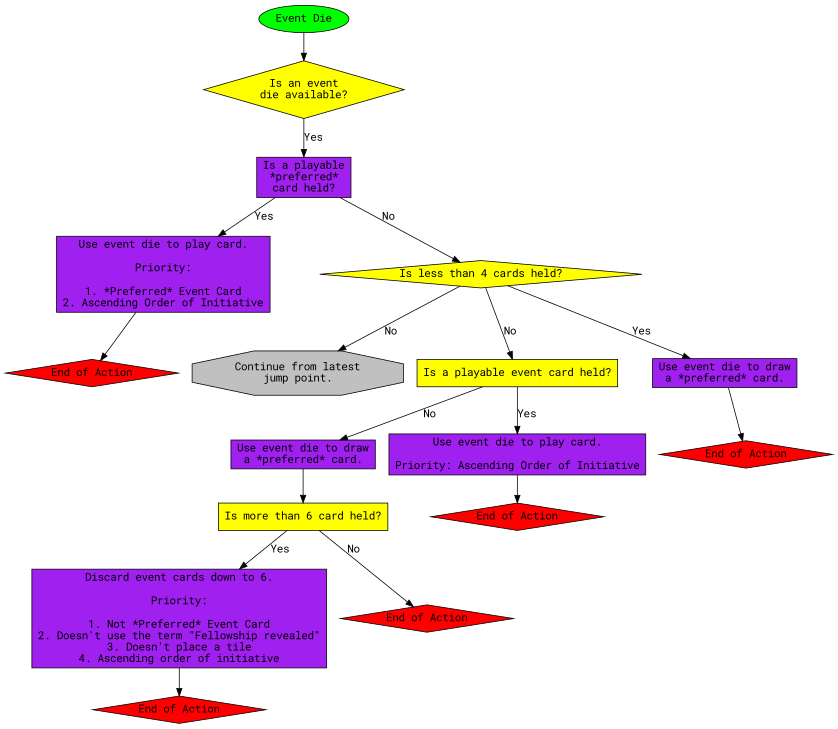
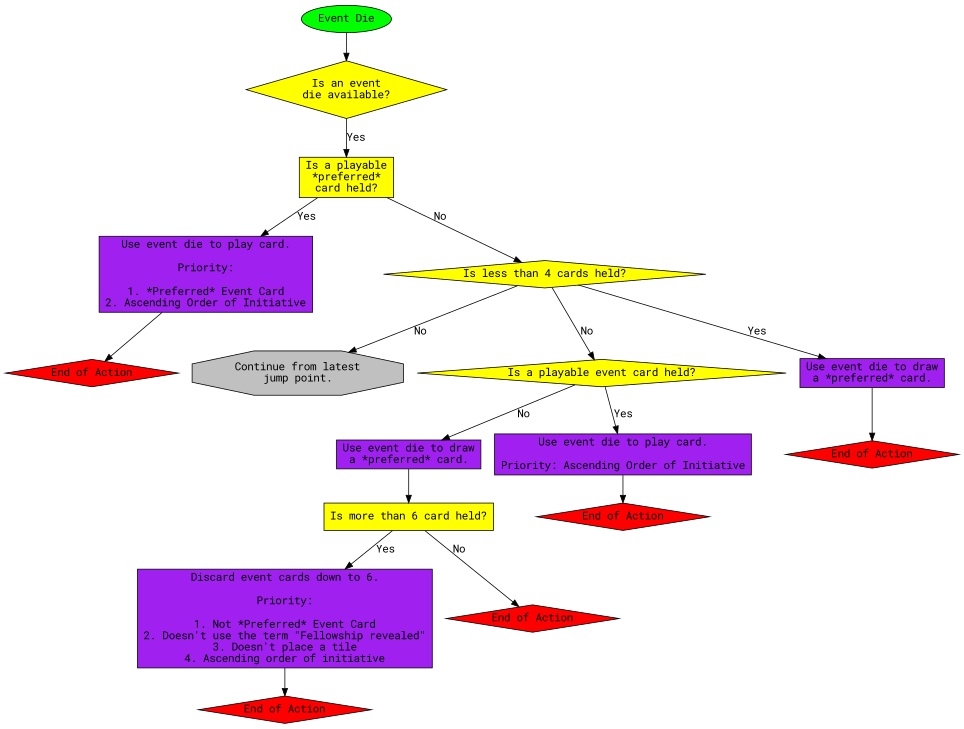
node "Is a playable *preferred* card held?": fillcolor purple -> yellow
node "Is a playable event card held?": shape box -> diamond
